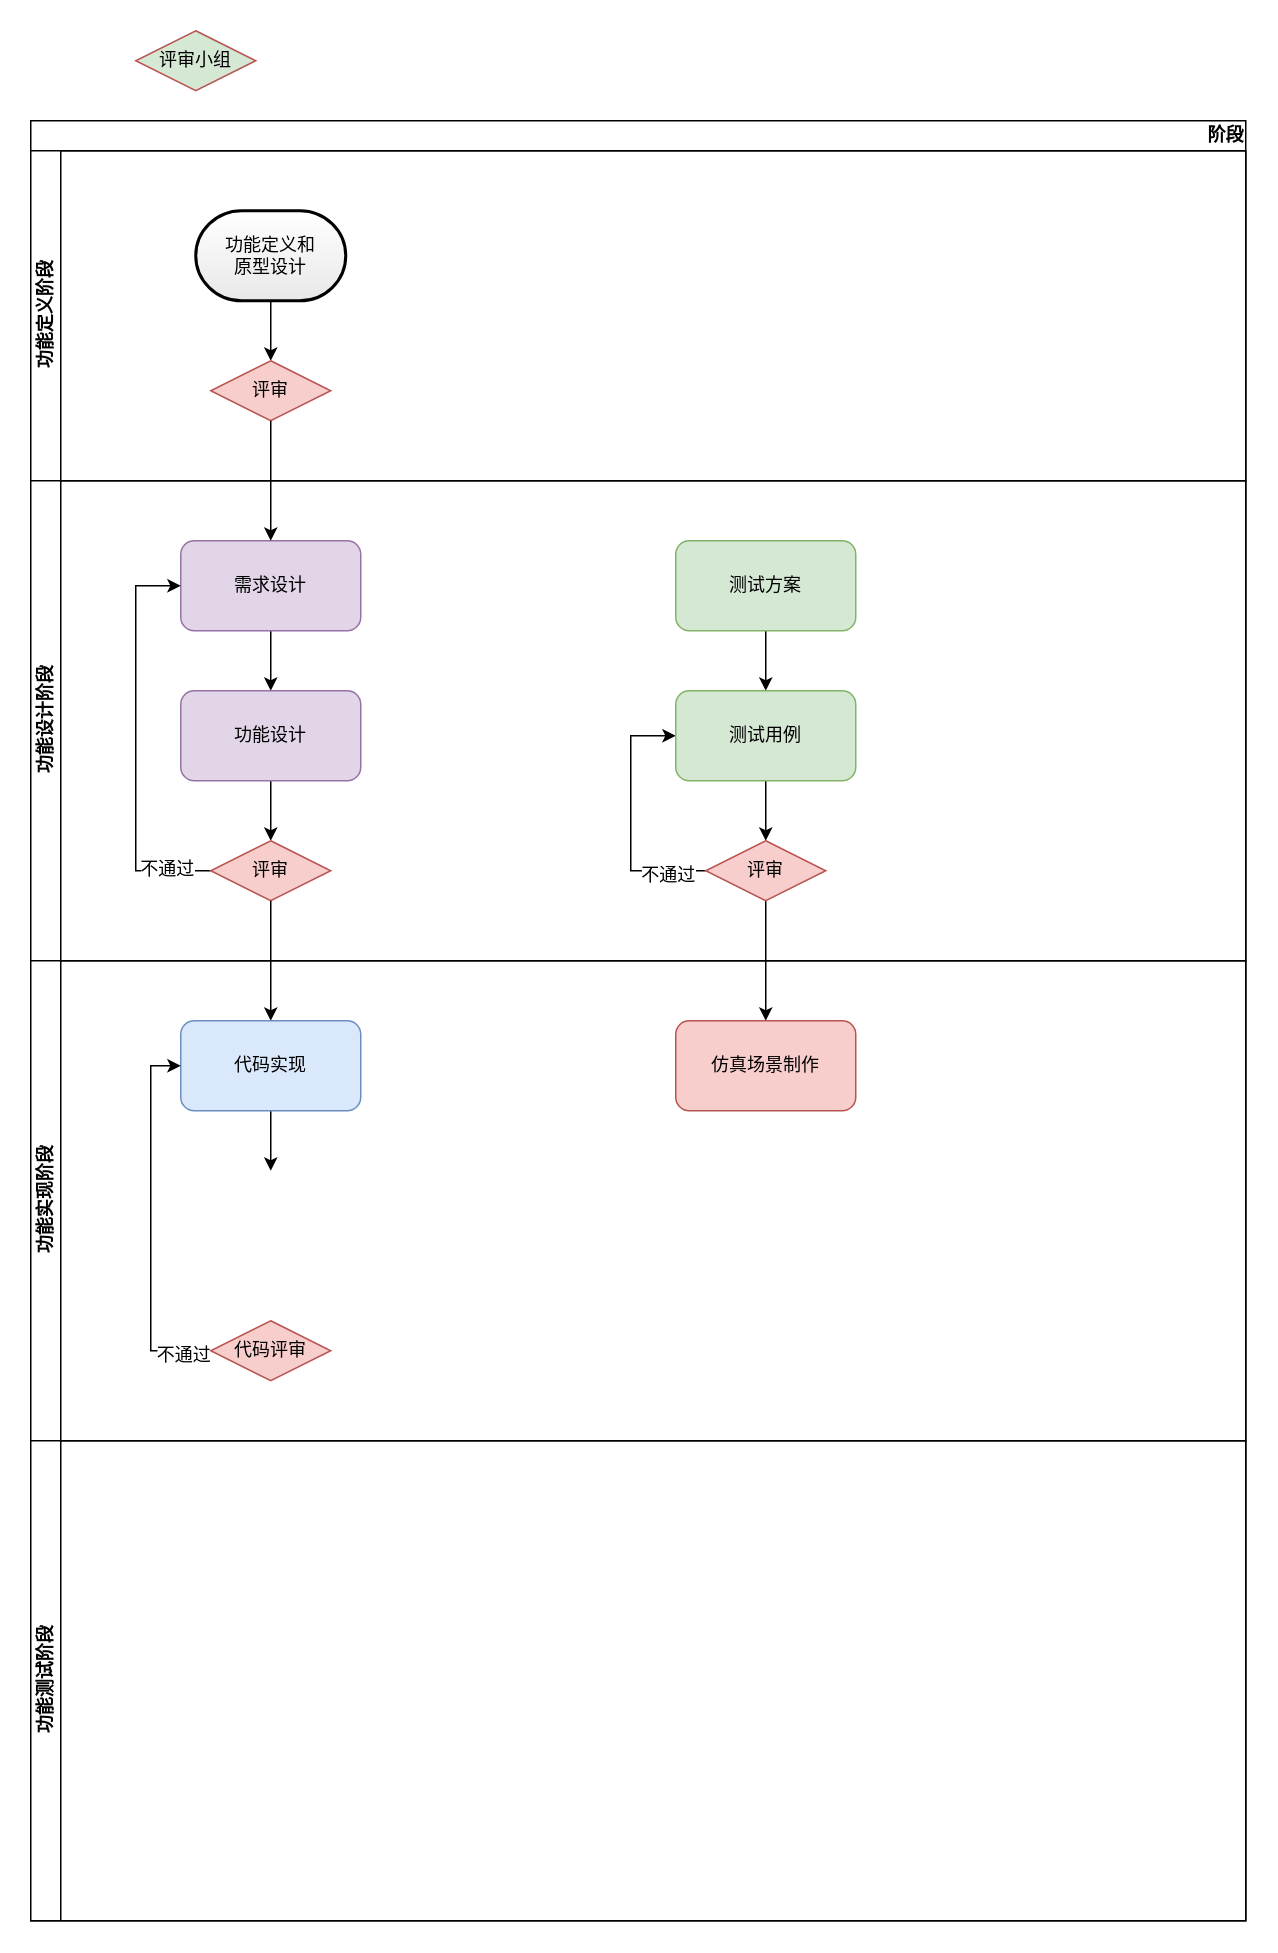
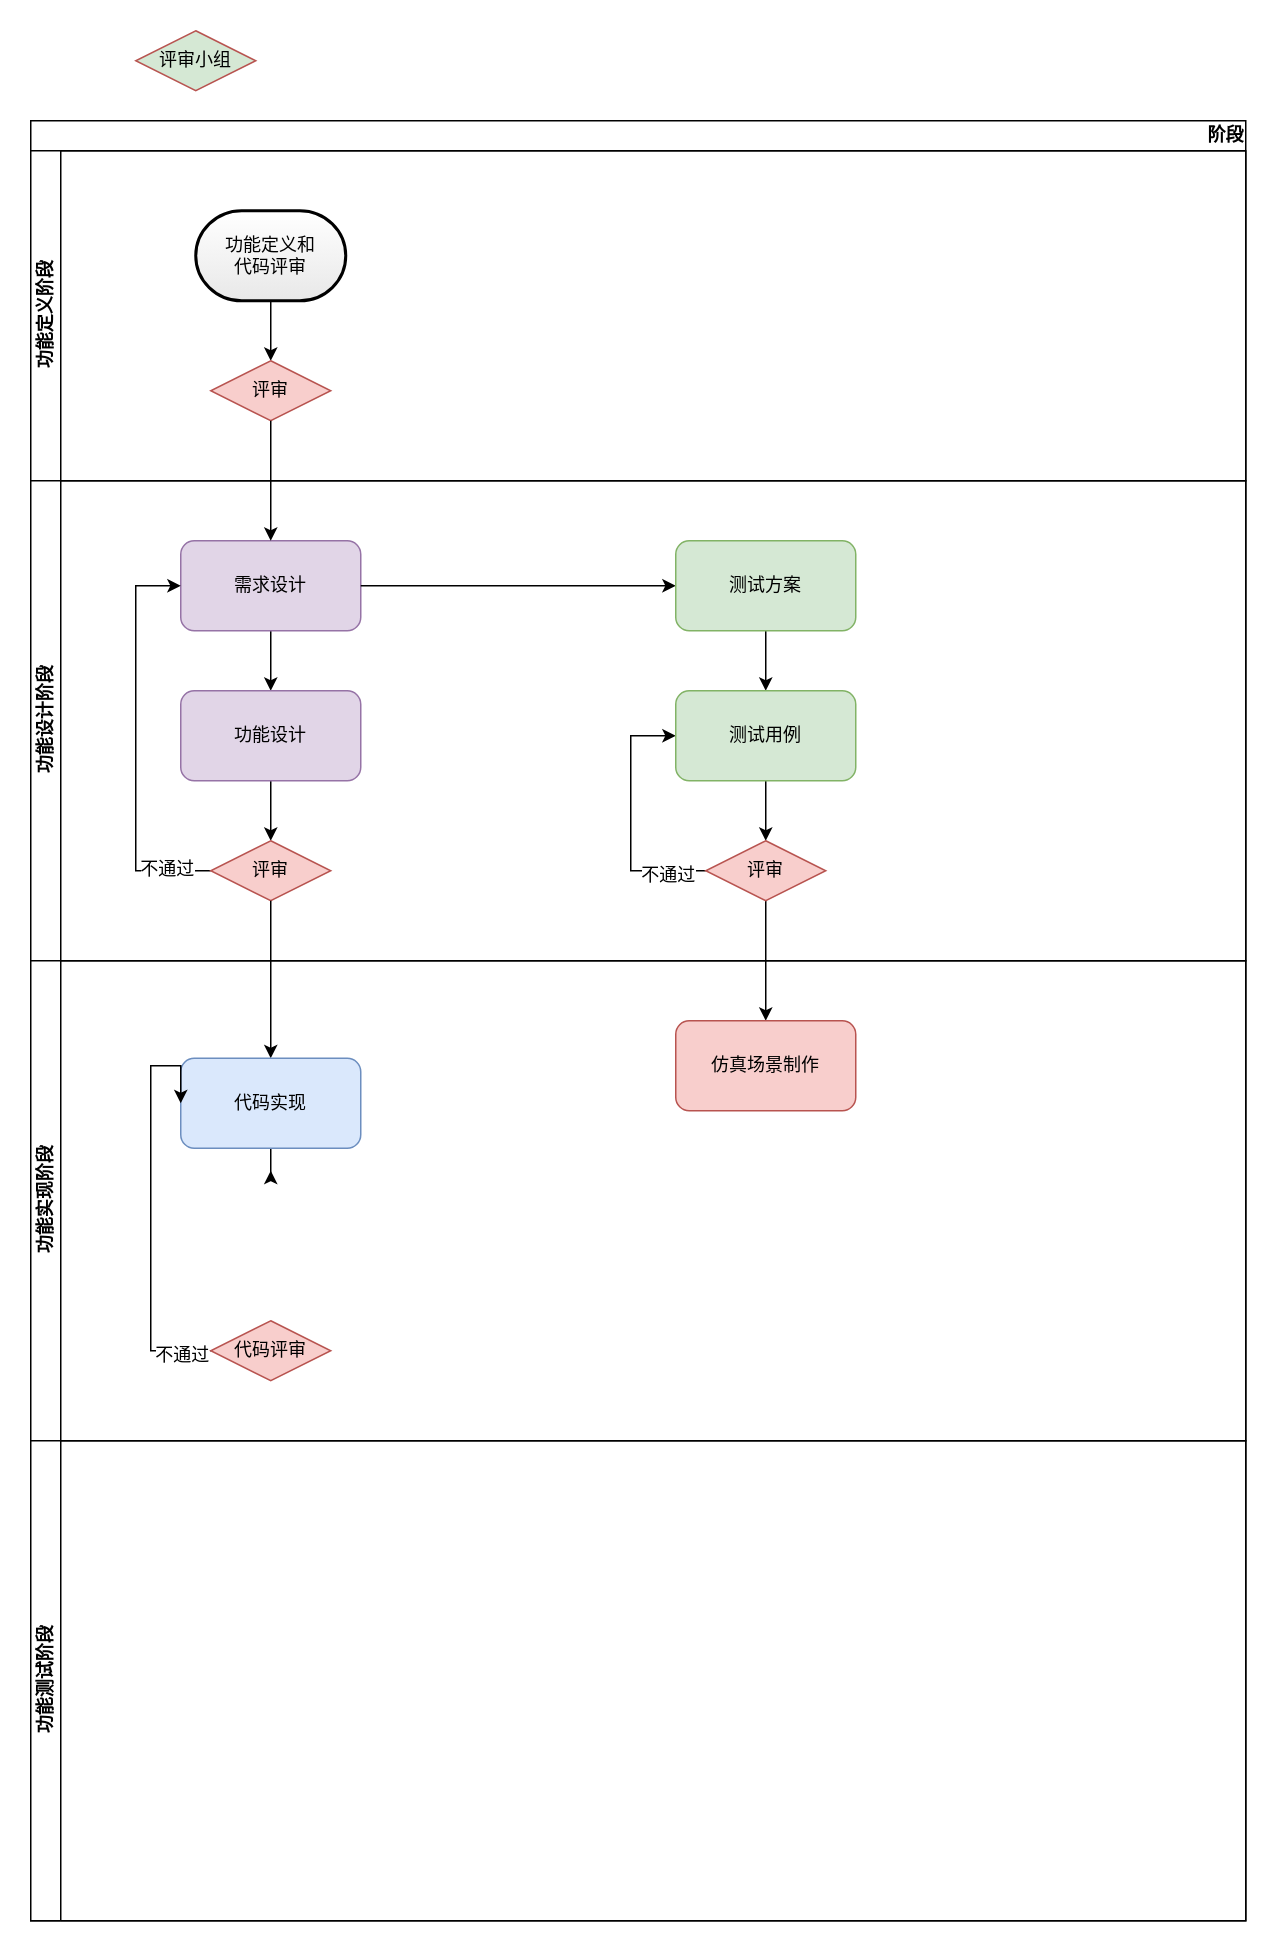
node "功能定义和 原型设计": label "功能定义和 原型设计" -> "功能定义和 代码评审"
edge "需求设计" -> "测试方案": added
node "代码实现": moved (271, 1066) -> (271, 1103)
